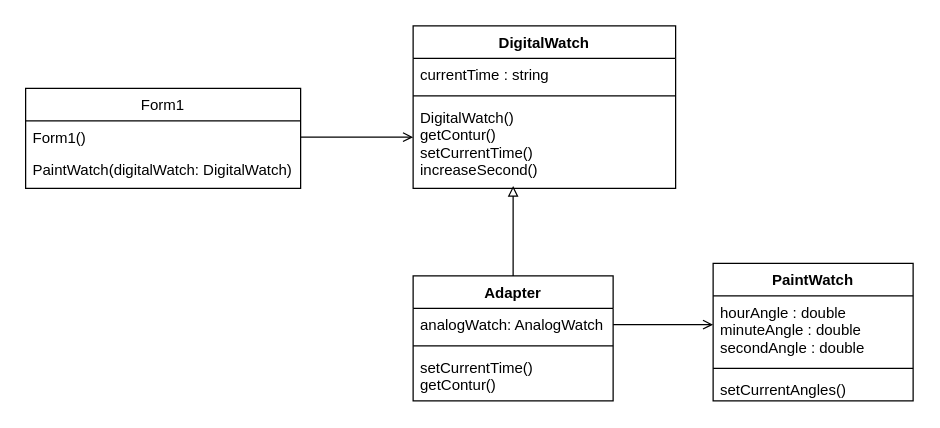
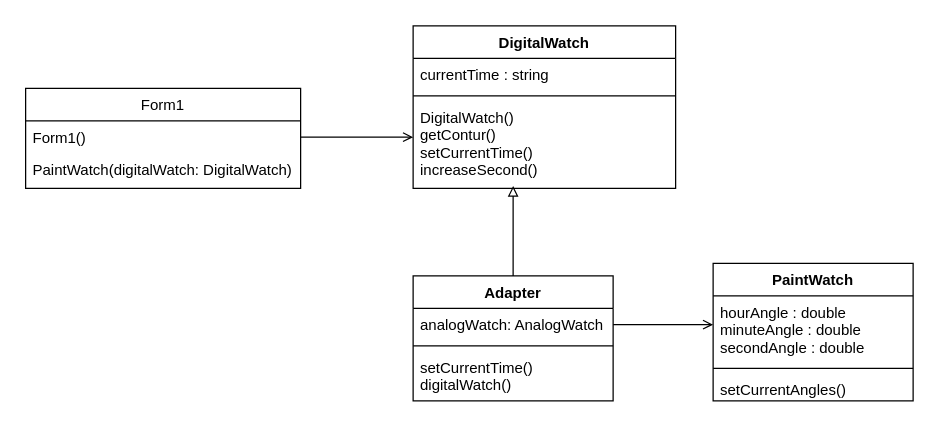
node "setCurrentTime() getContur()": label "setCurrentTime() getContur()" -> "setCurrentTime() digitalWatch()"
